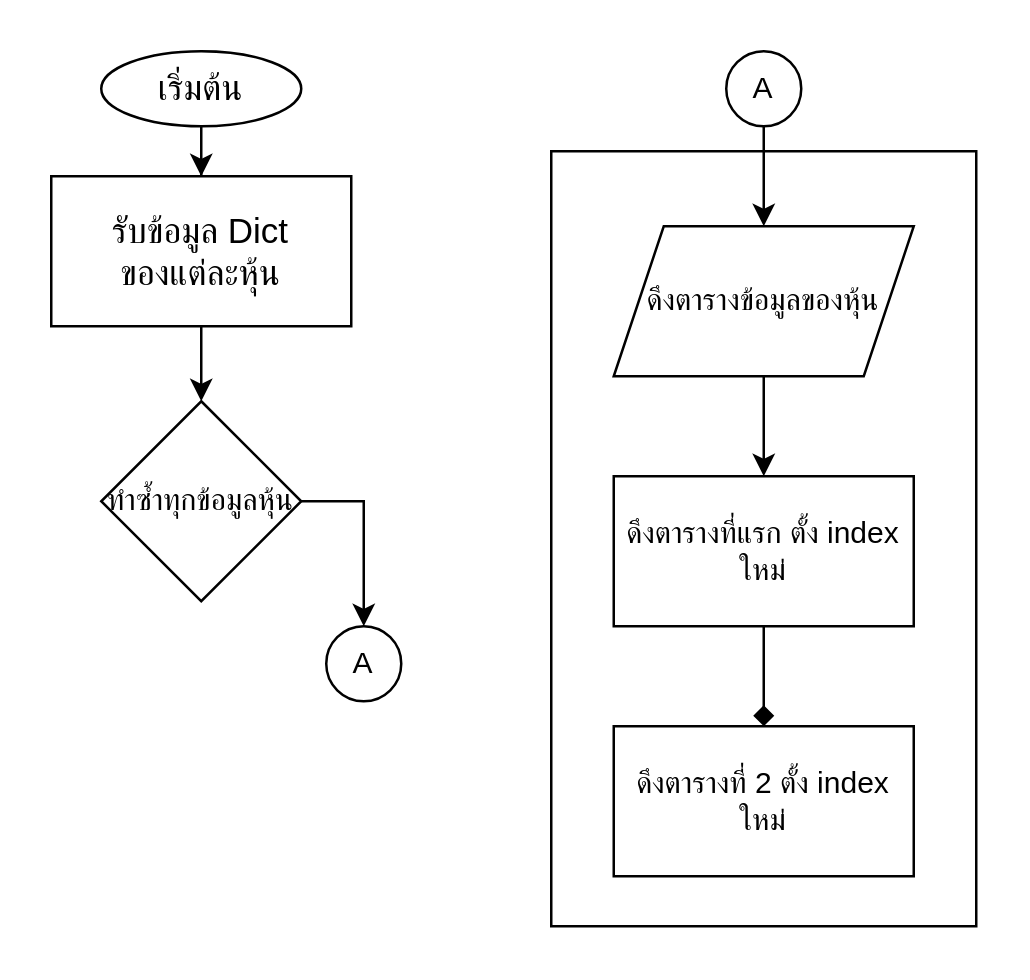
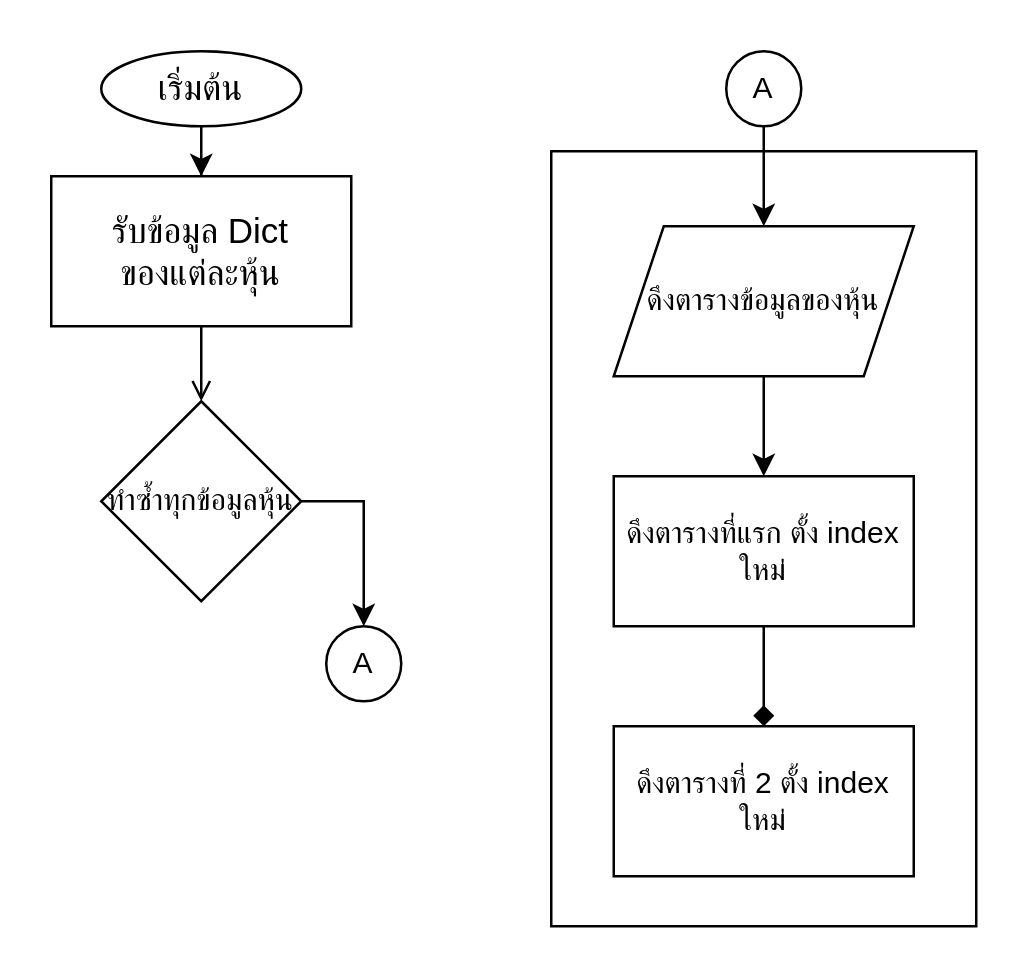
edge "รับข้อมูล Dict ของแต่ละหุ้น" -> "ทำซ้ำทุกข้อมูลหุ้น": arrowhead classic -> open
